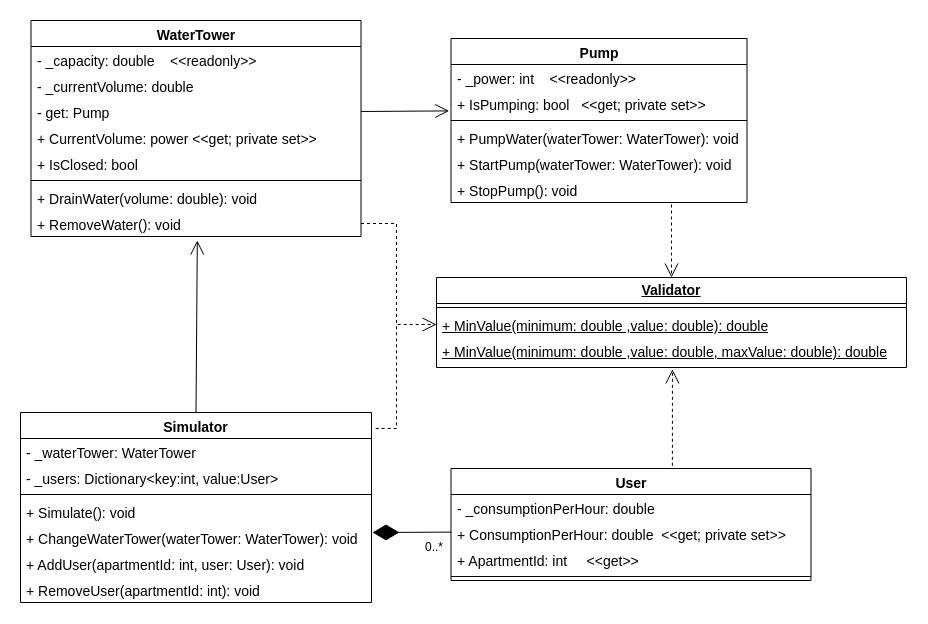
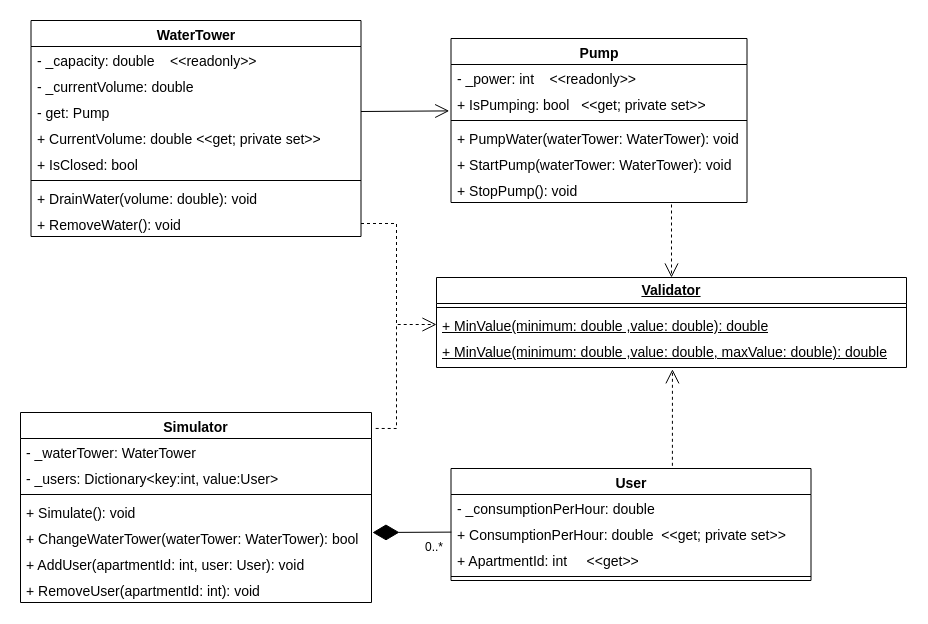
node "+ CurrentVolume: power <<get; private set>>": label "+ CurrentVolume: power <<get; private set>>" -> "+ CurrentVolume: double <<get; private set>>"
edge "Simulator" -> "+ RemoveWater(): void": removed
node "+ ChangeWaterTower(waterTower: WaterTower): void": label "+ ChangeWaterTower(waterTower: WaterTower): void" -> "+ ChangeWaterTower(waterTower: WaterTower): bool"
